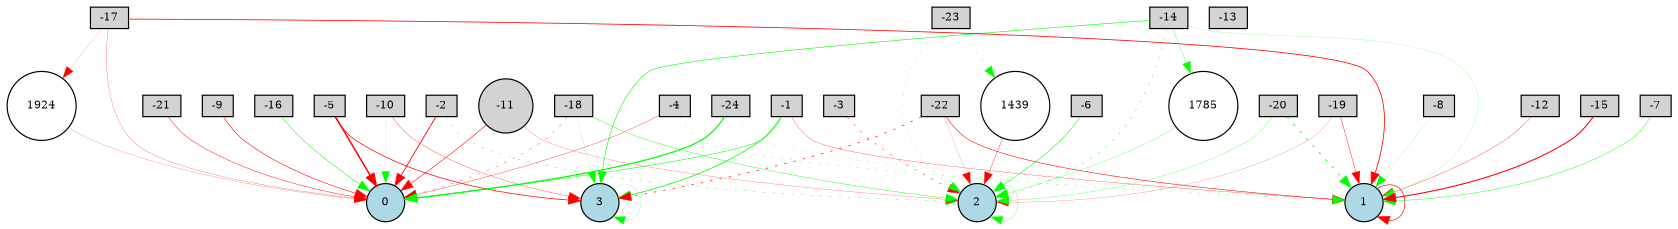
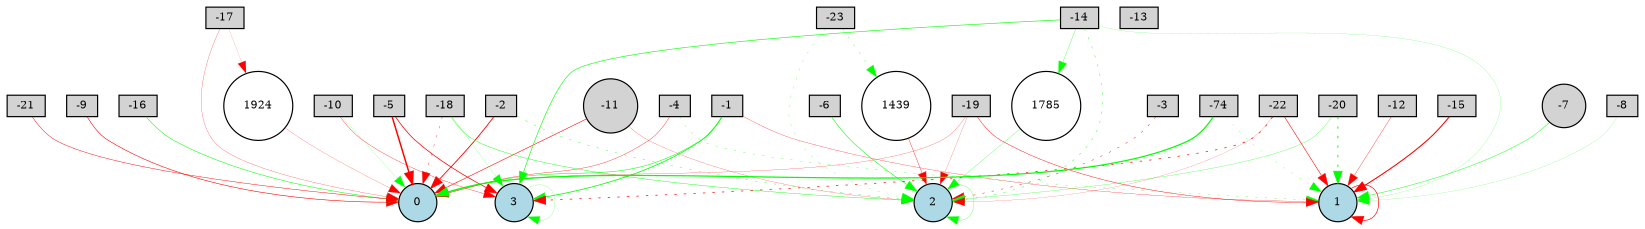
edge "-17" -> "1": removed
node "-24": label "-24" -> "-74"
node "-7": shape box -> circle
edge "-19" -> "0": added
